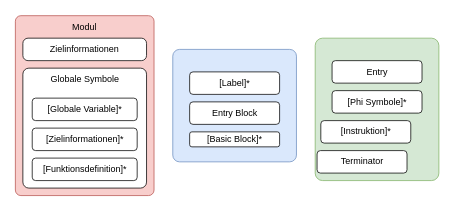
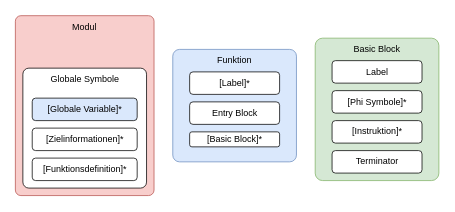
node "Zielinformationen": removed
node "Basic Block": added
node "Funktion": added
node "Entry": label "Entry" -> "Label"
node "[Globale Variable]*": fillcolor #ffffff -> #dae8fc
node "[Instruktion]*": moved (366, 132) -> (377, 132)
node "Terminator": moved (362, 162) -> (377, 162)
